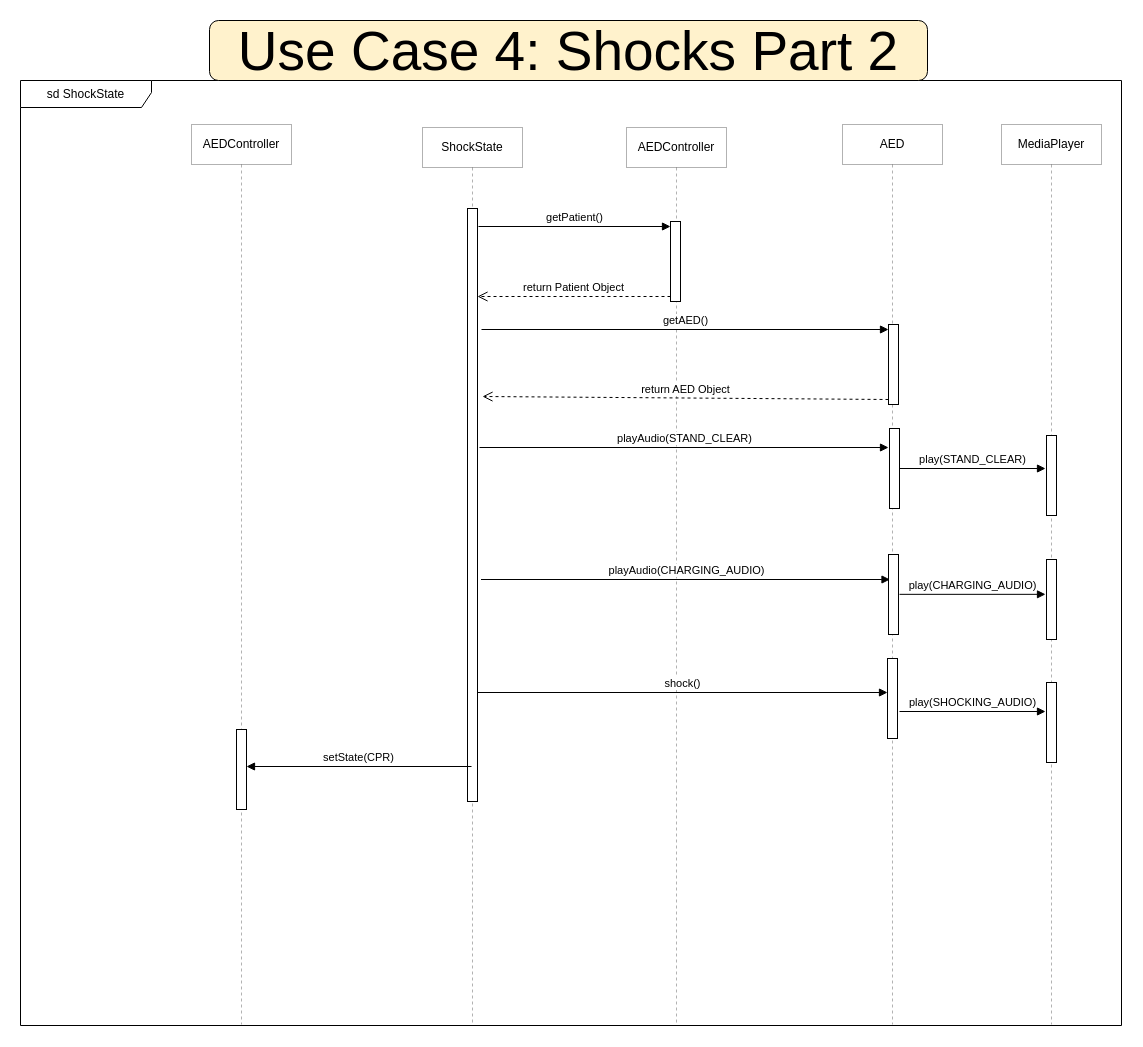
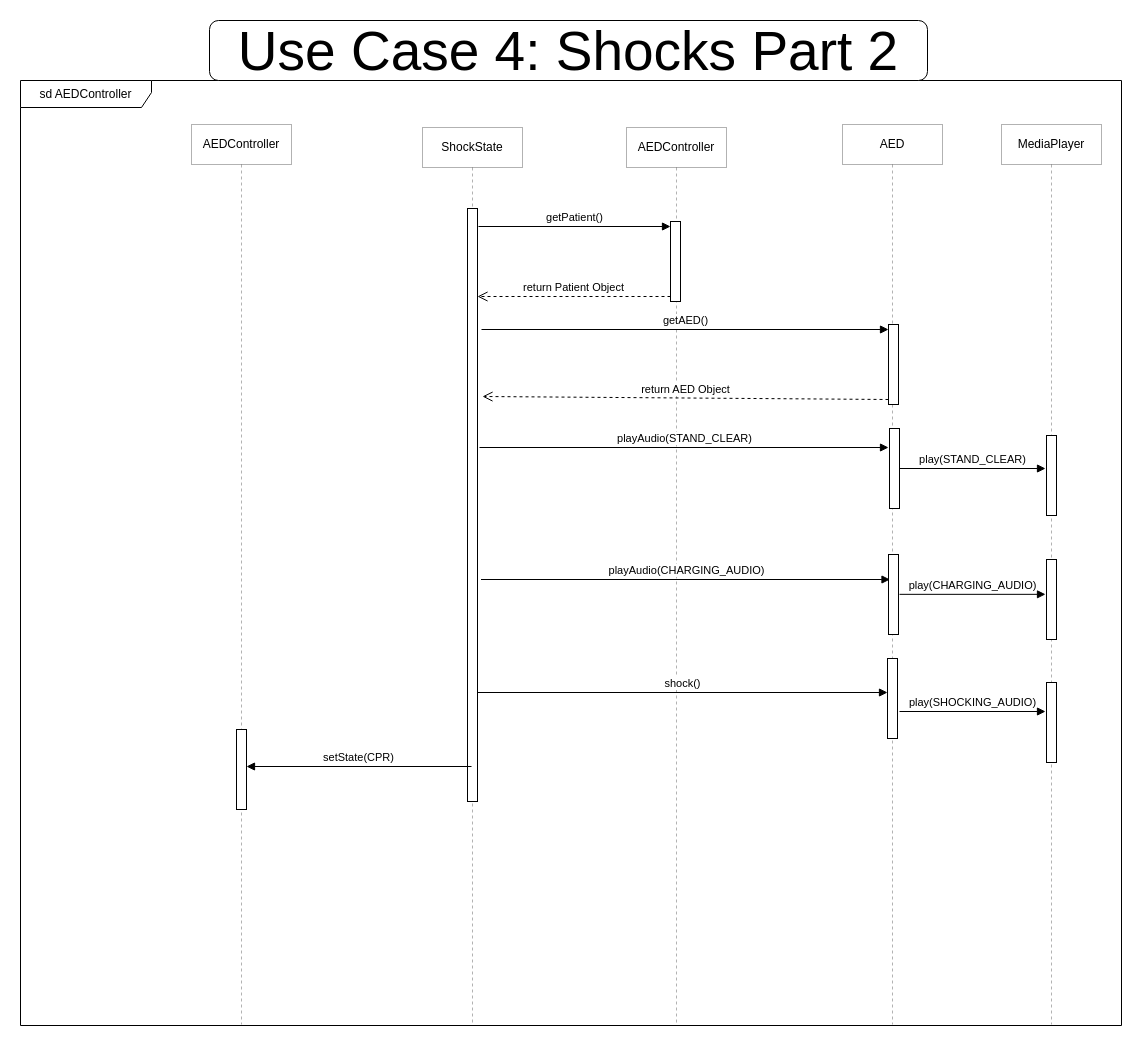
node "Use Case 4: Shocks Part 2": fillcolor #fff2cc -> #ffffff
node "sd ShockState": label "sd ShockState" -> "sd AEDController"
